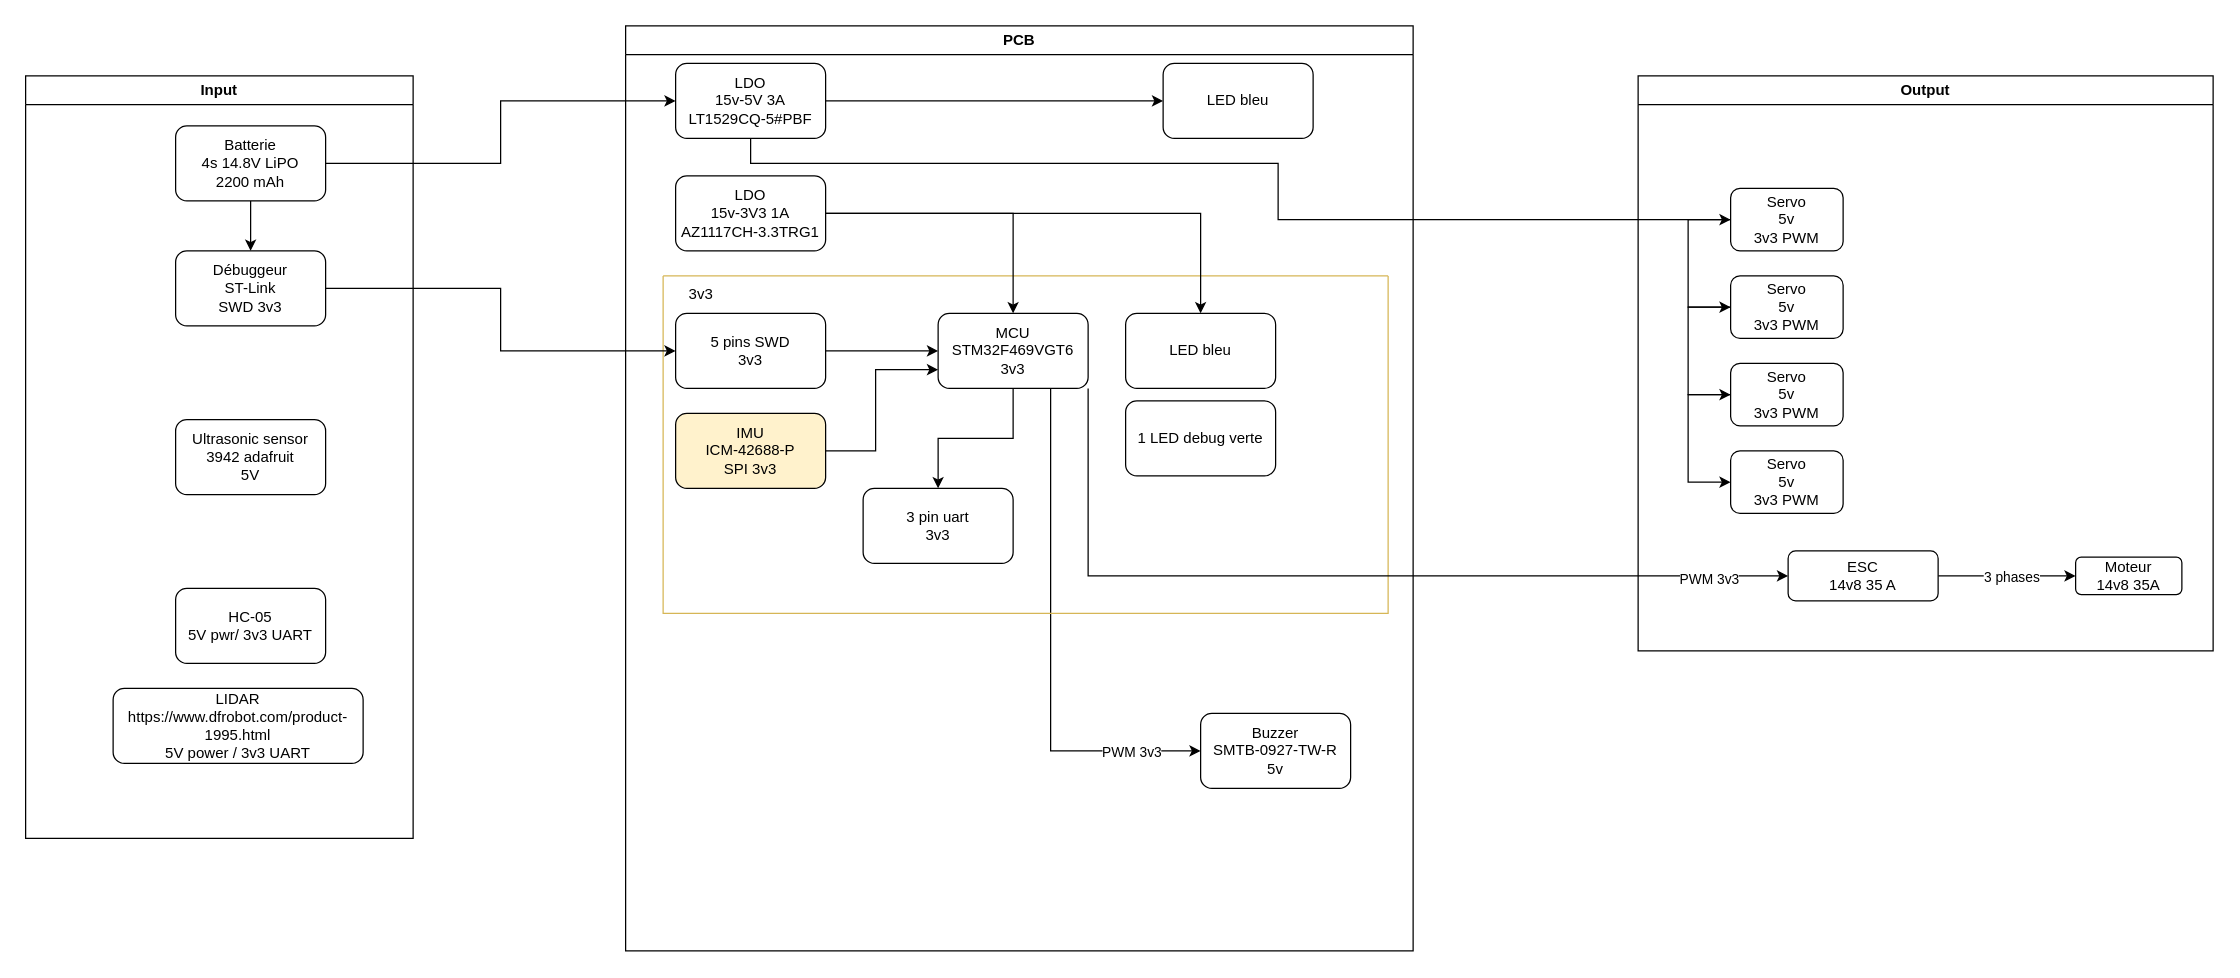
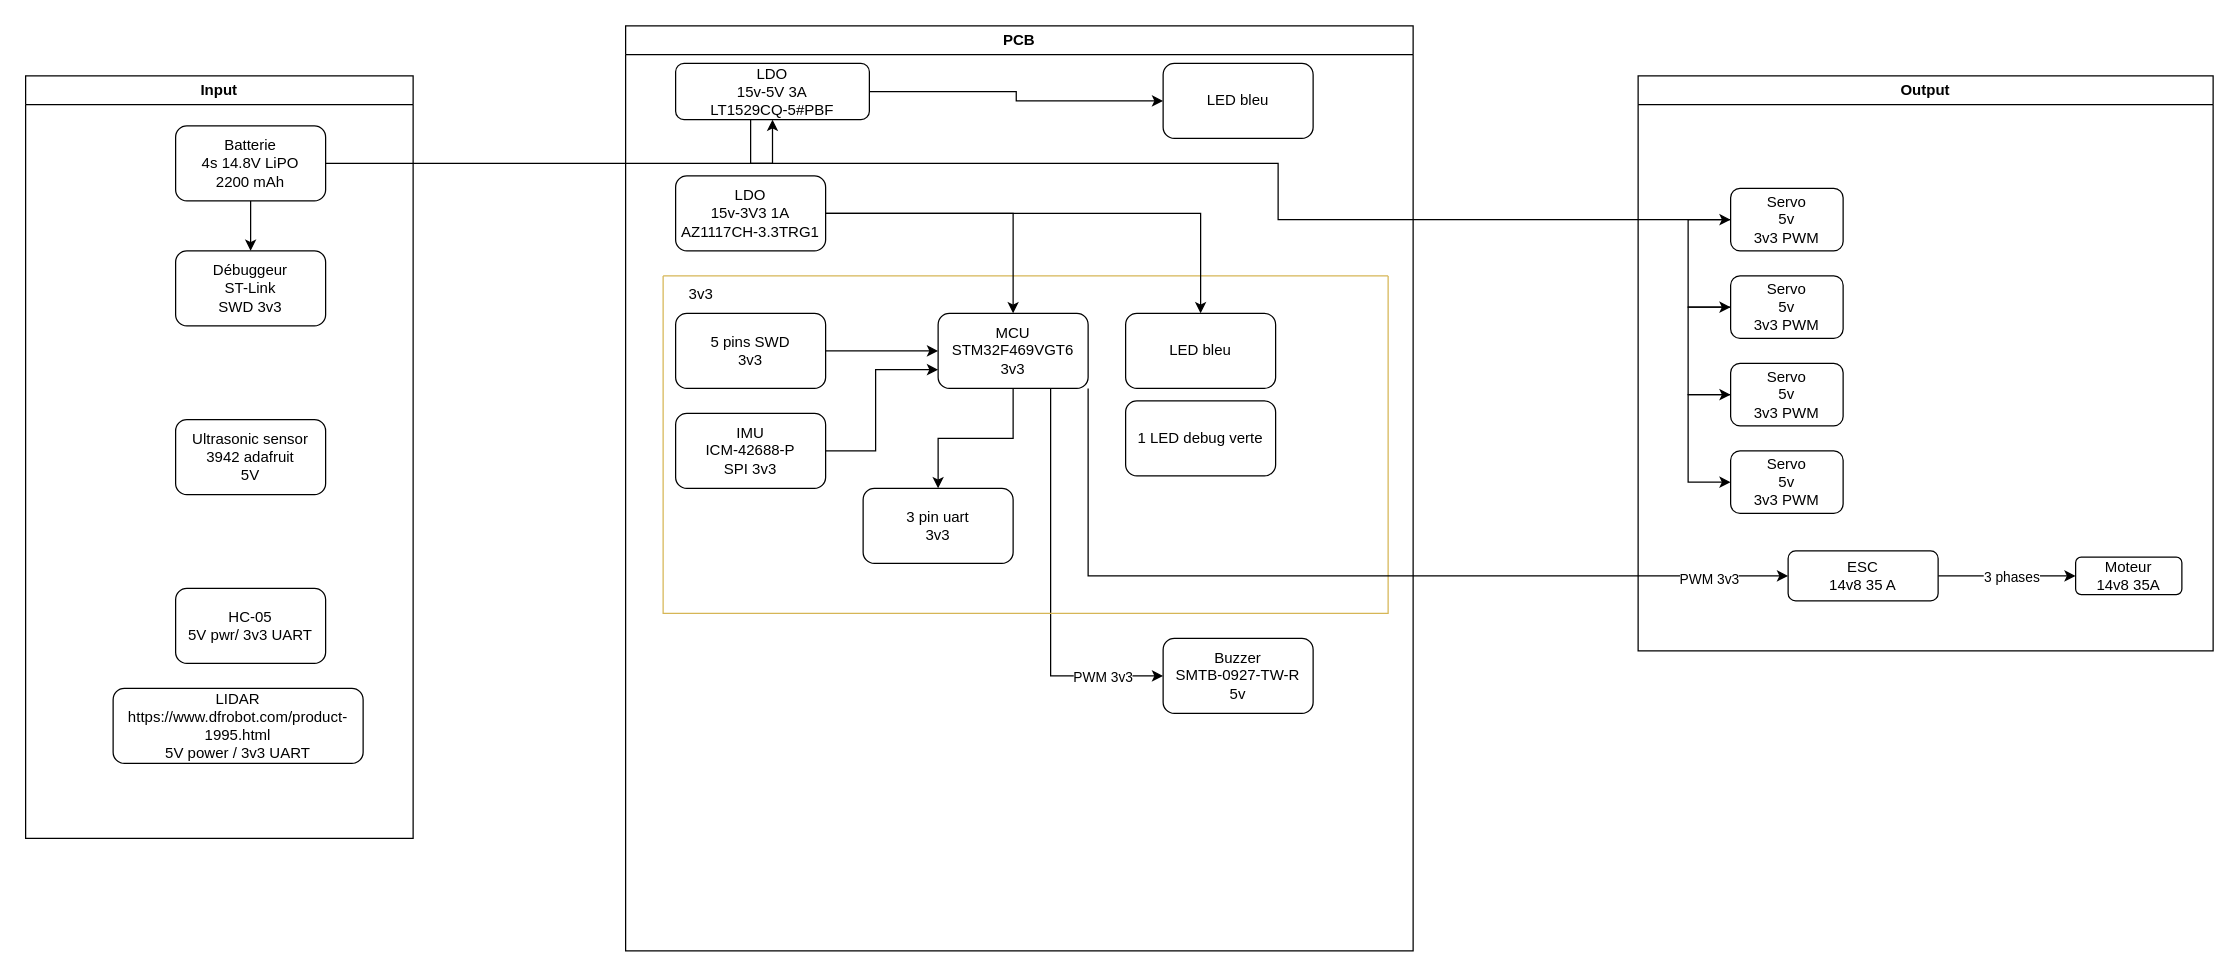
node "LDO 15v-5V 3A LT1529CQ-5#PBF": size 150x75 -> 194x56
edge "Débuggeur ST-Link SWD 3v3" -> "5 pins SWD 3v3": removed
node "IMU ICM-42688-P SPI 3v3": fillcolor #fff2cc -> #ffffff
node "Buzzer SMTB-0927-TW-R 5v": moved (1276, 751) -> (1238, 676)
